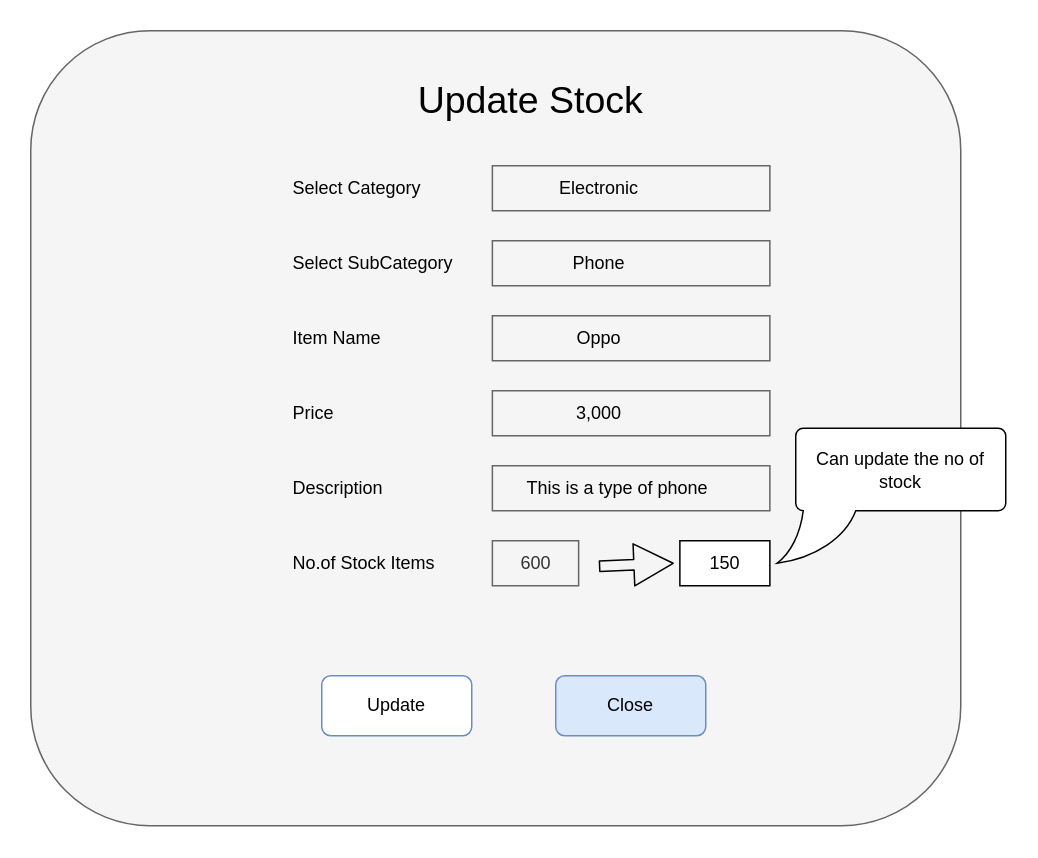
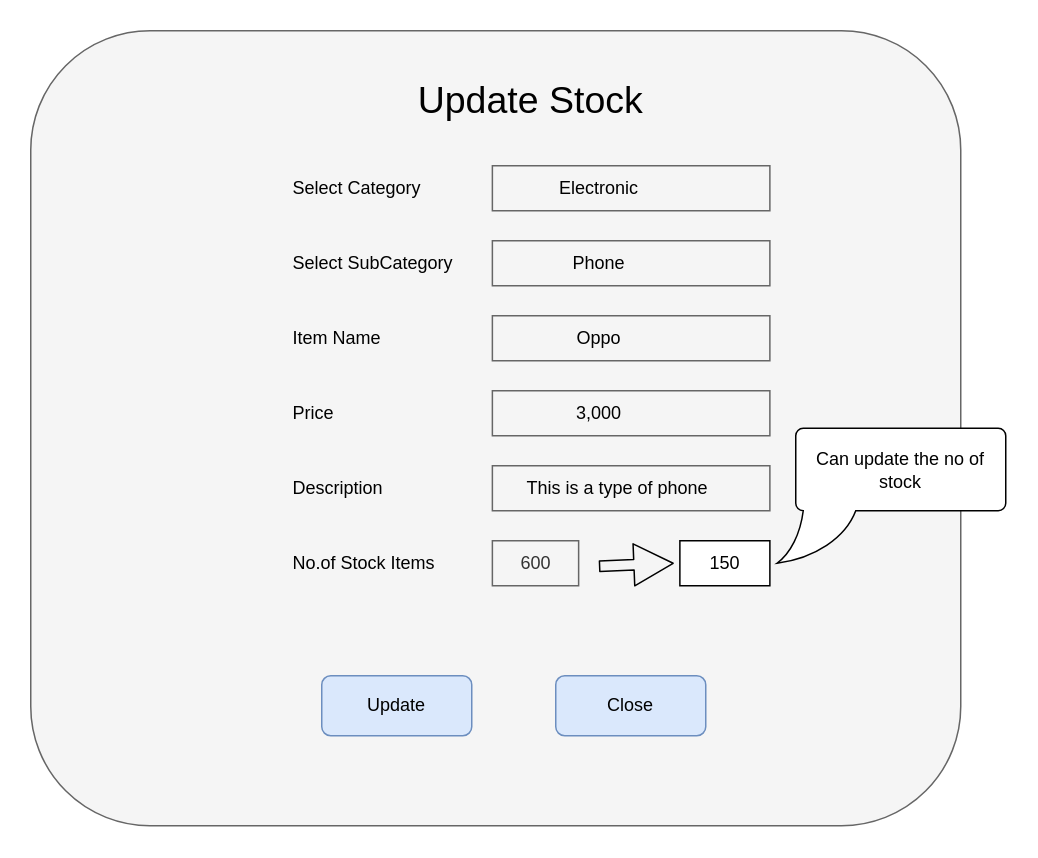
node "Update": fillcolor #ffffff -> #dae8fc
